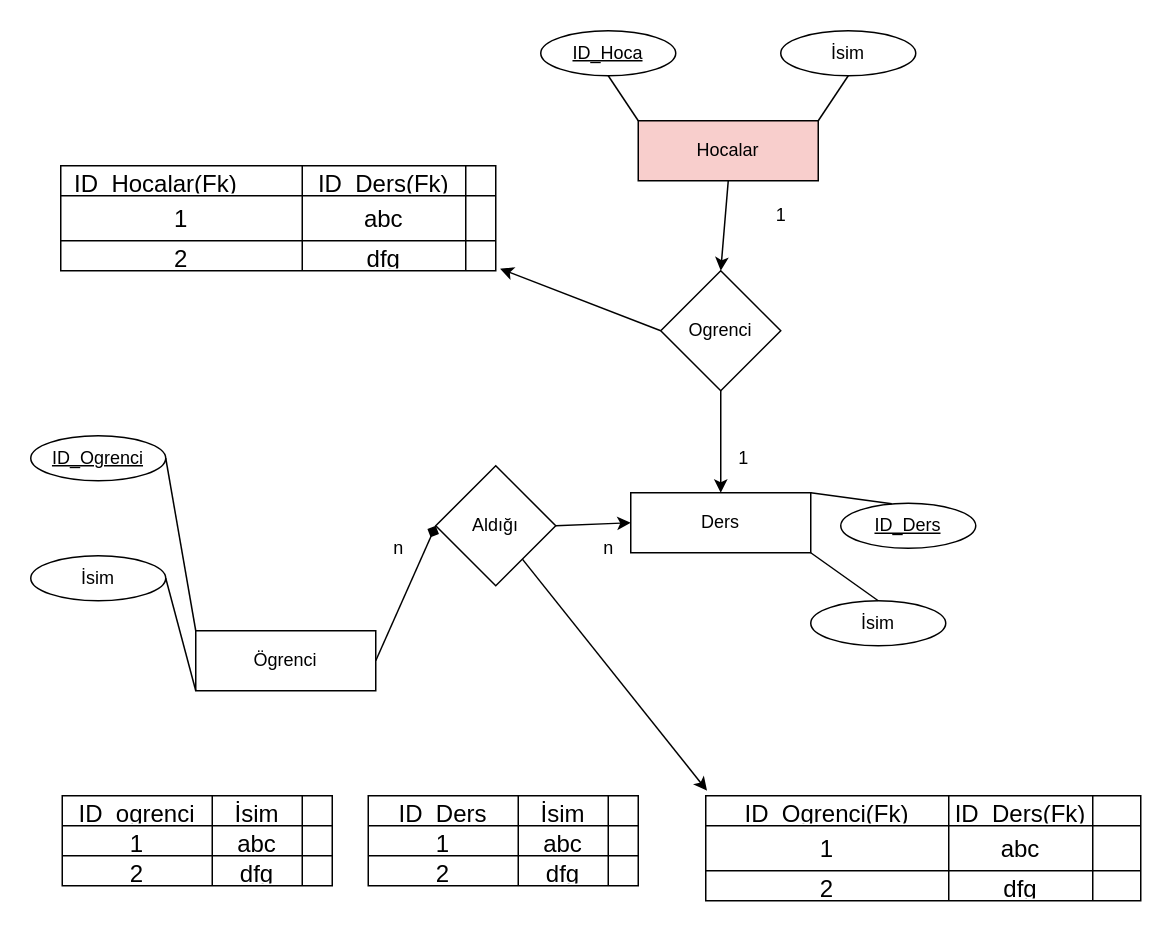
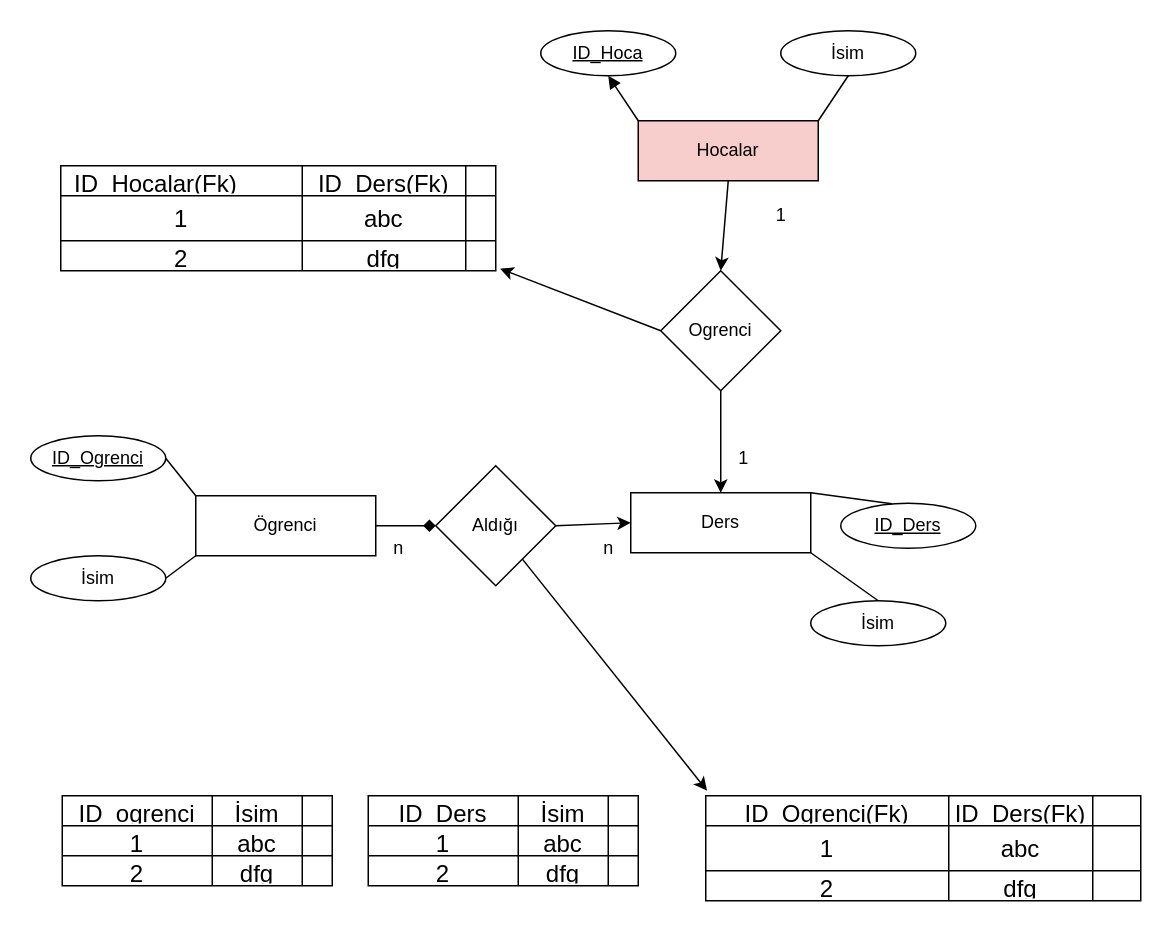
edge "ID_Hoca" -- "Hocalar": arrowhead none -> block
node "Ögrenci": moved (286, 661) -> (286, 526)
